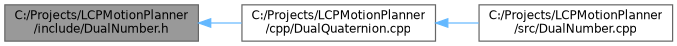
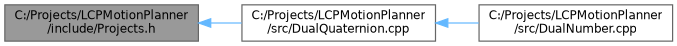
node "C:/Projects/LCPMotionPlanner /include/DualNumber.h": label "C:/Projects/LCPMotionPlanner /include/DualNumber.h" -> "C:/Projects/LCPMotionPlanner /include/Projects.h"
node "C:/Projects/LCPMotionPlanner /cpp/DualQuaternion.cpp": label "C:/Projects/LCPMotionPlanner /cpp/DualQuaternion.cpp" -> "C:/Projects/LCPMotionPlanner /src/DualQuaternion.cpp"
